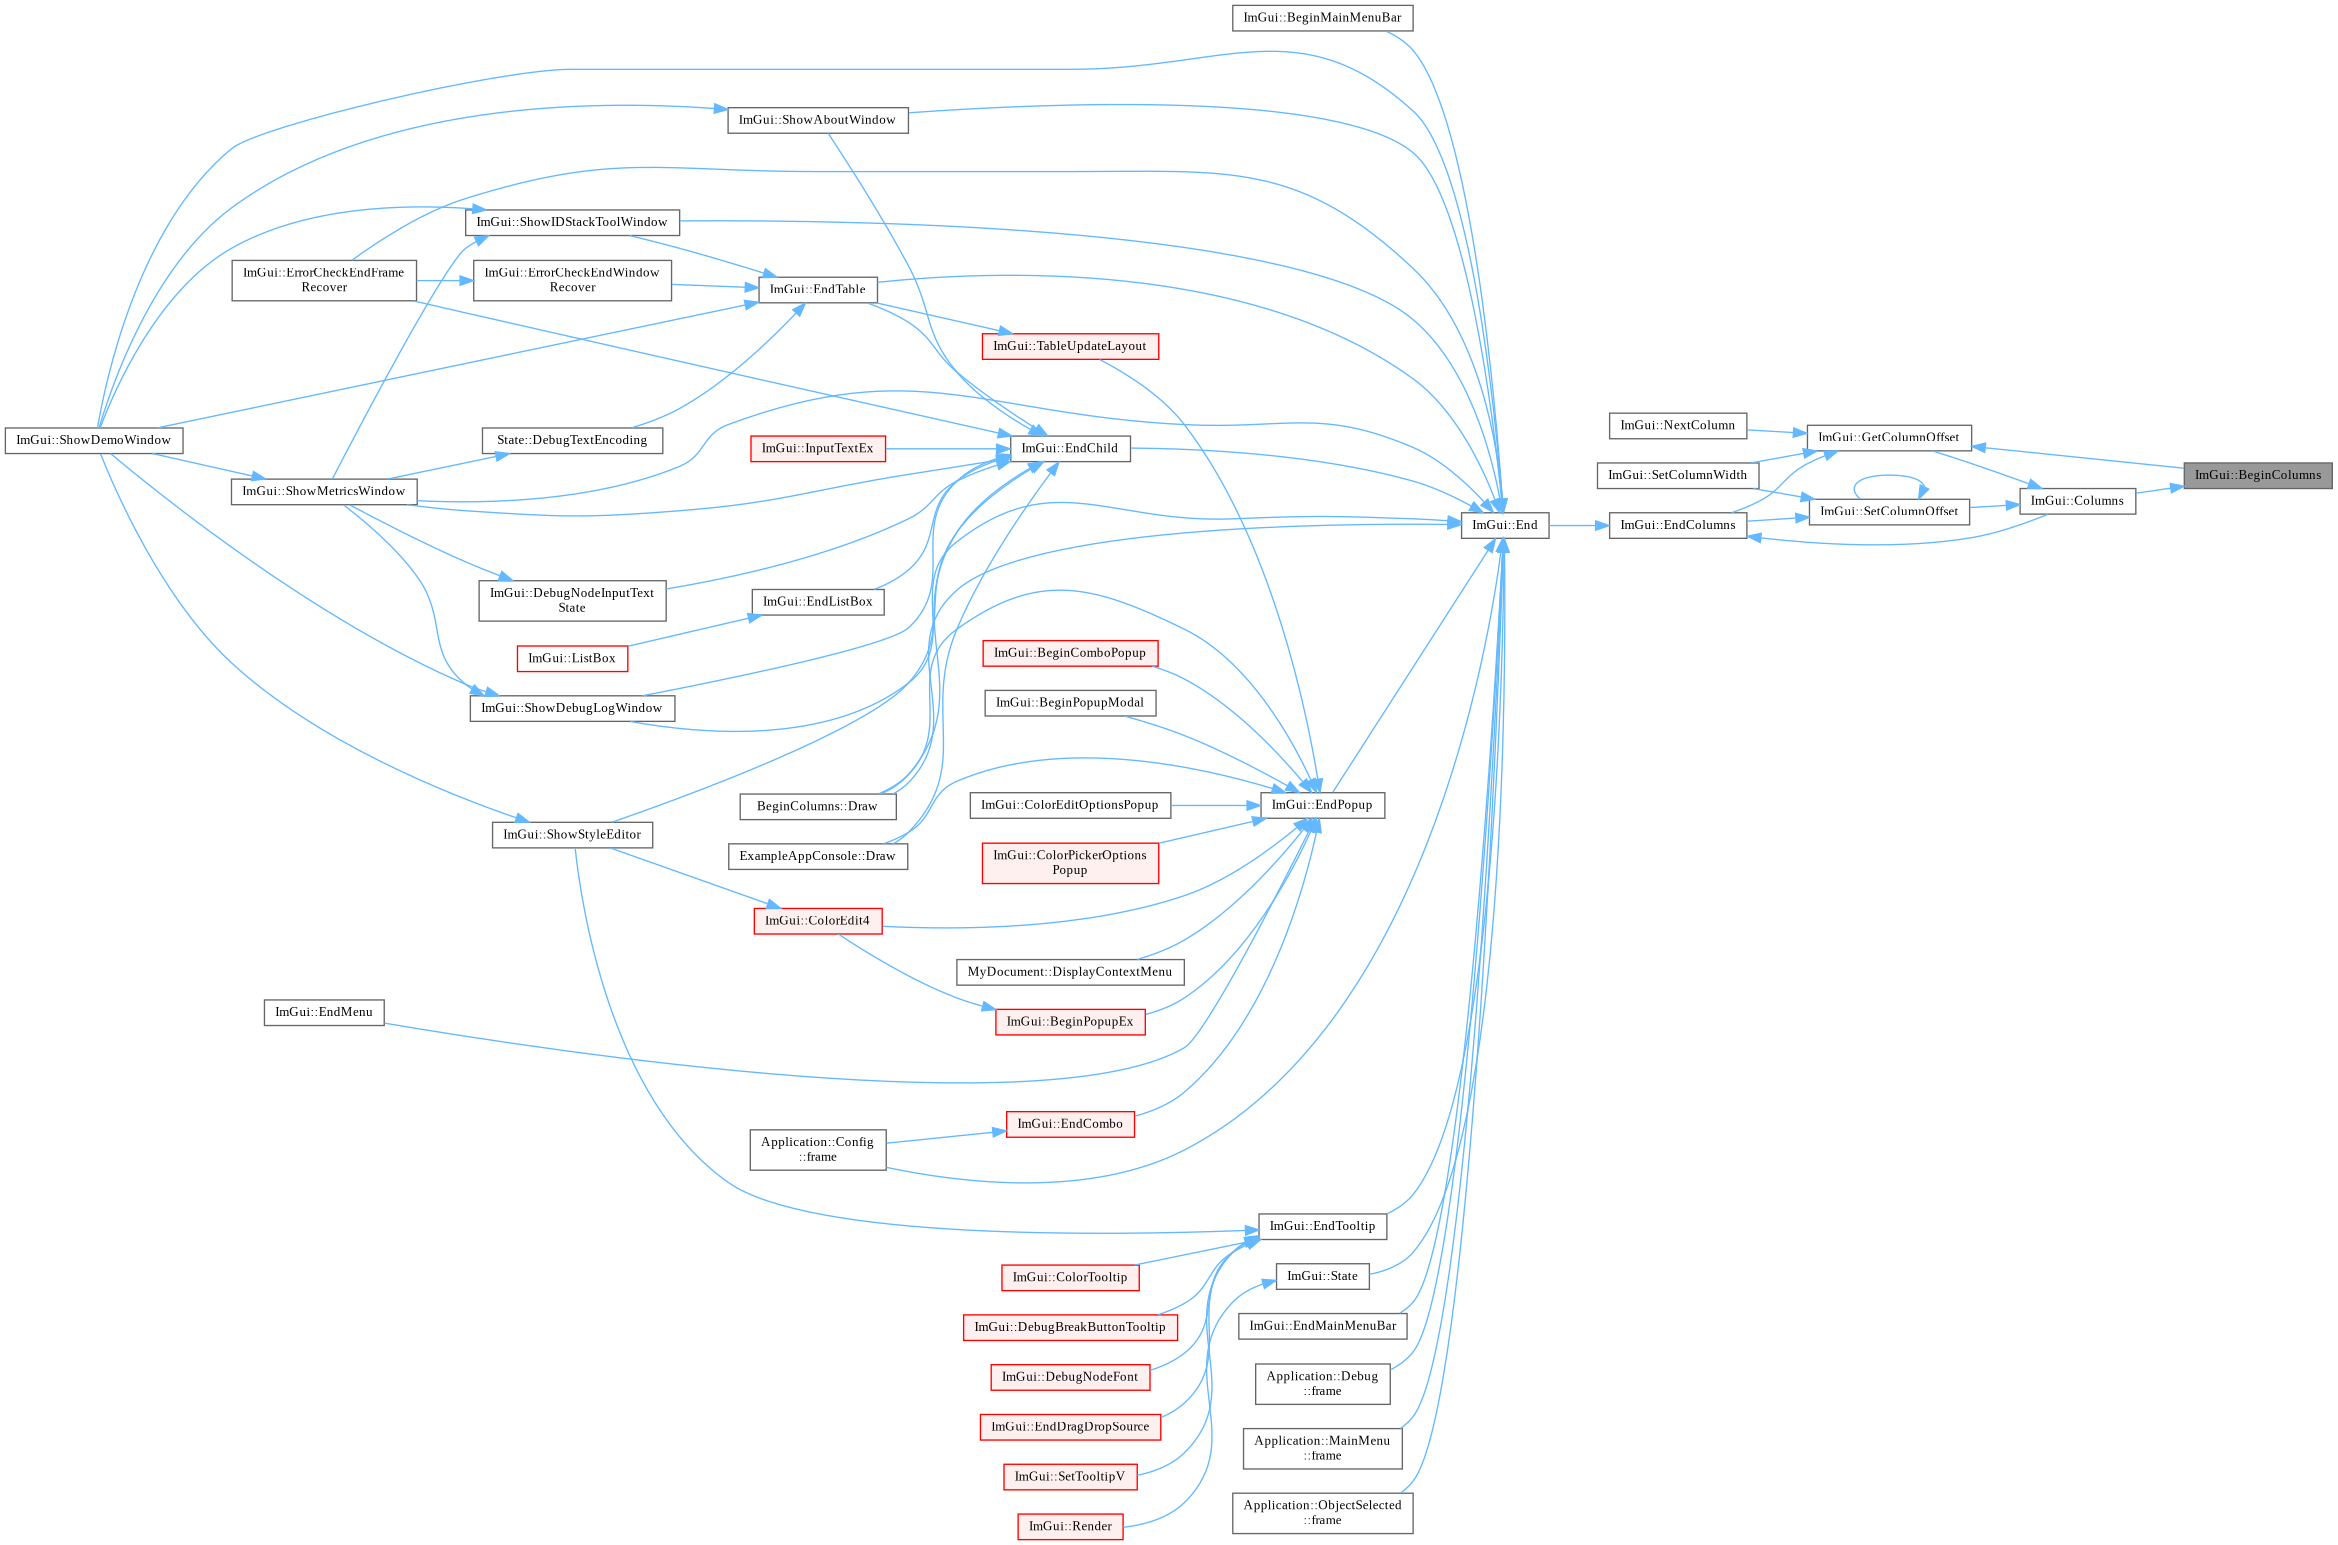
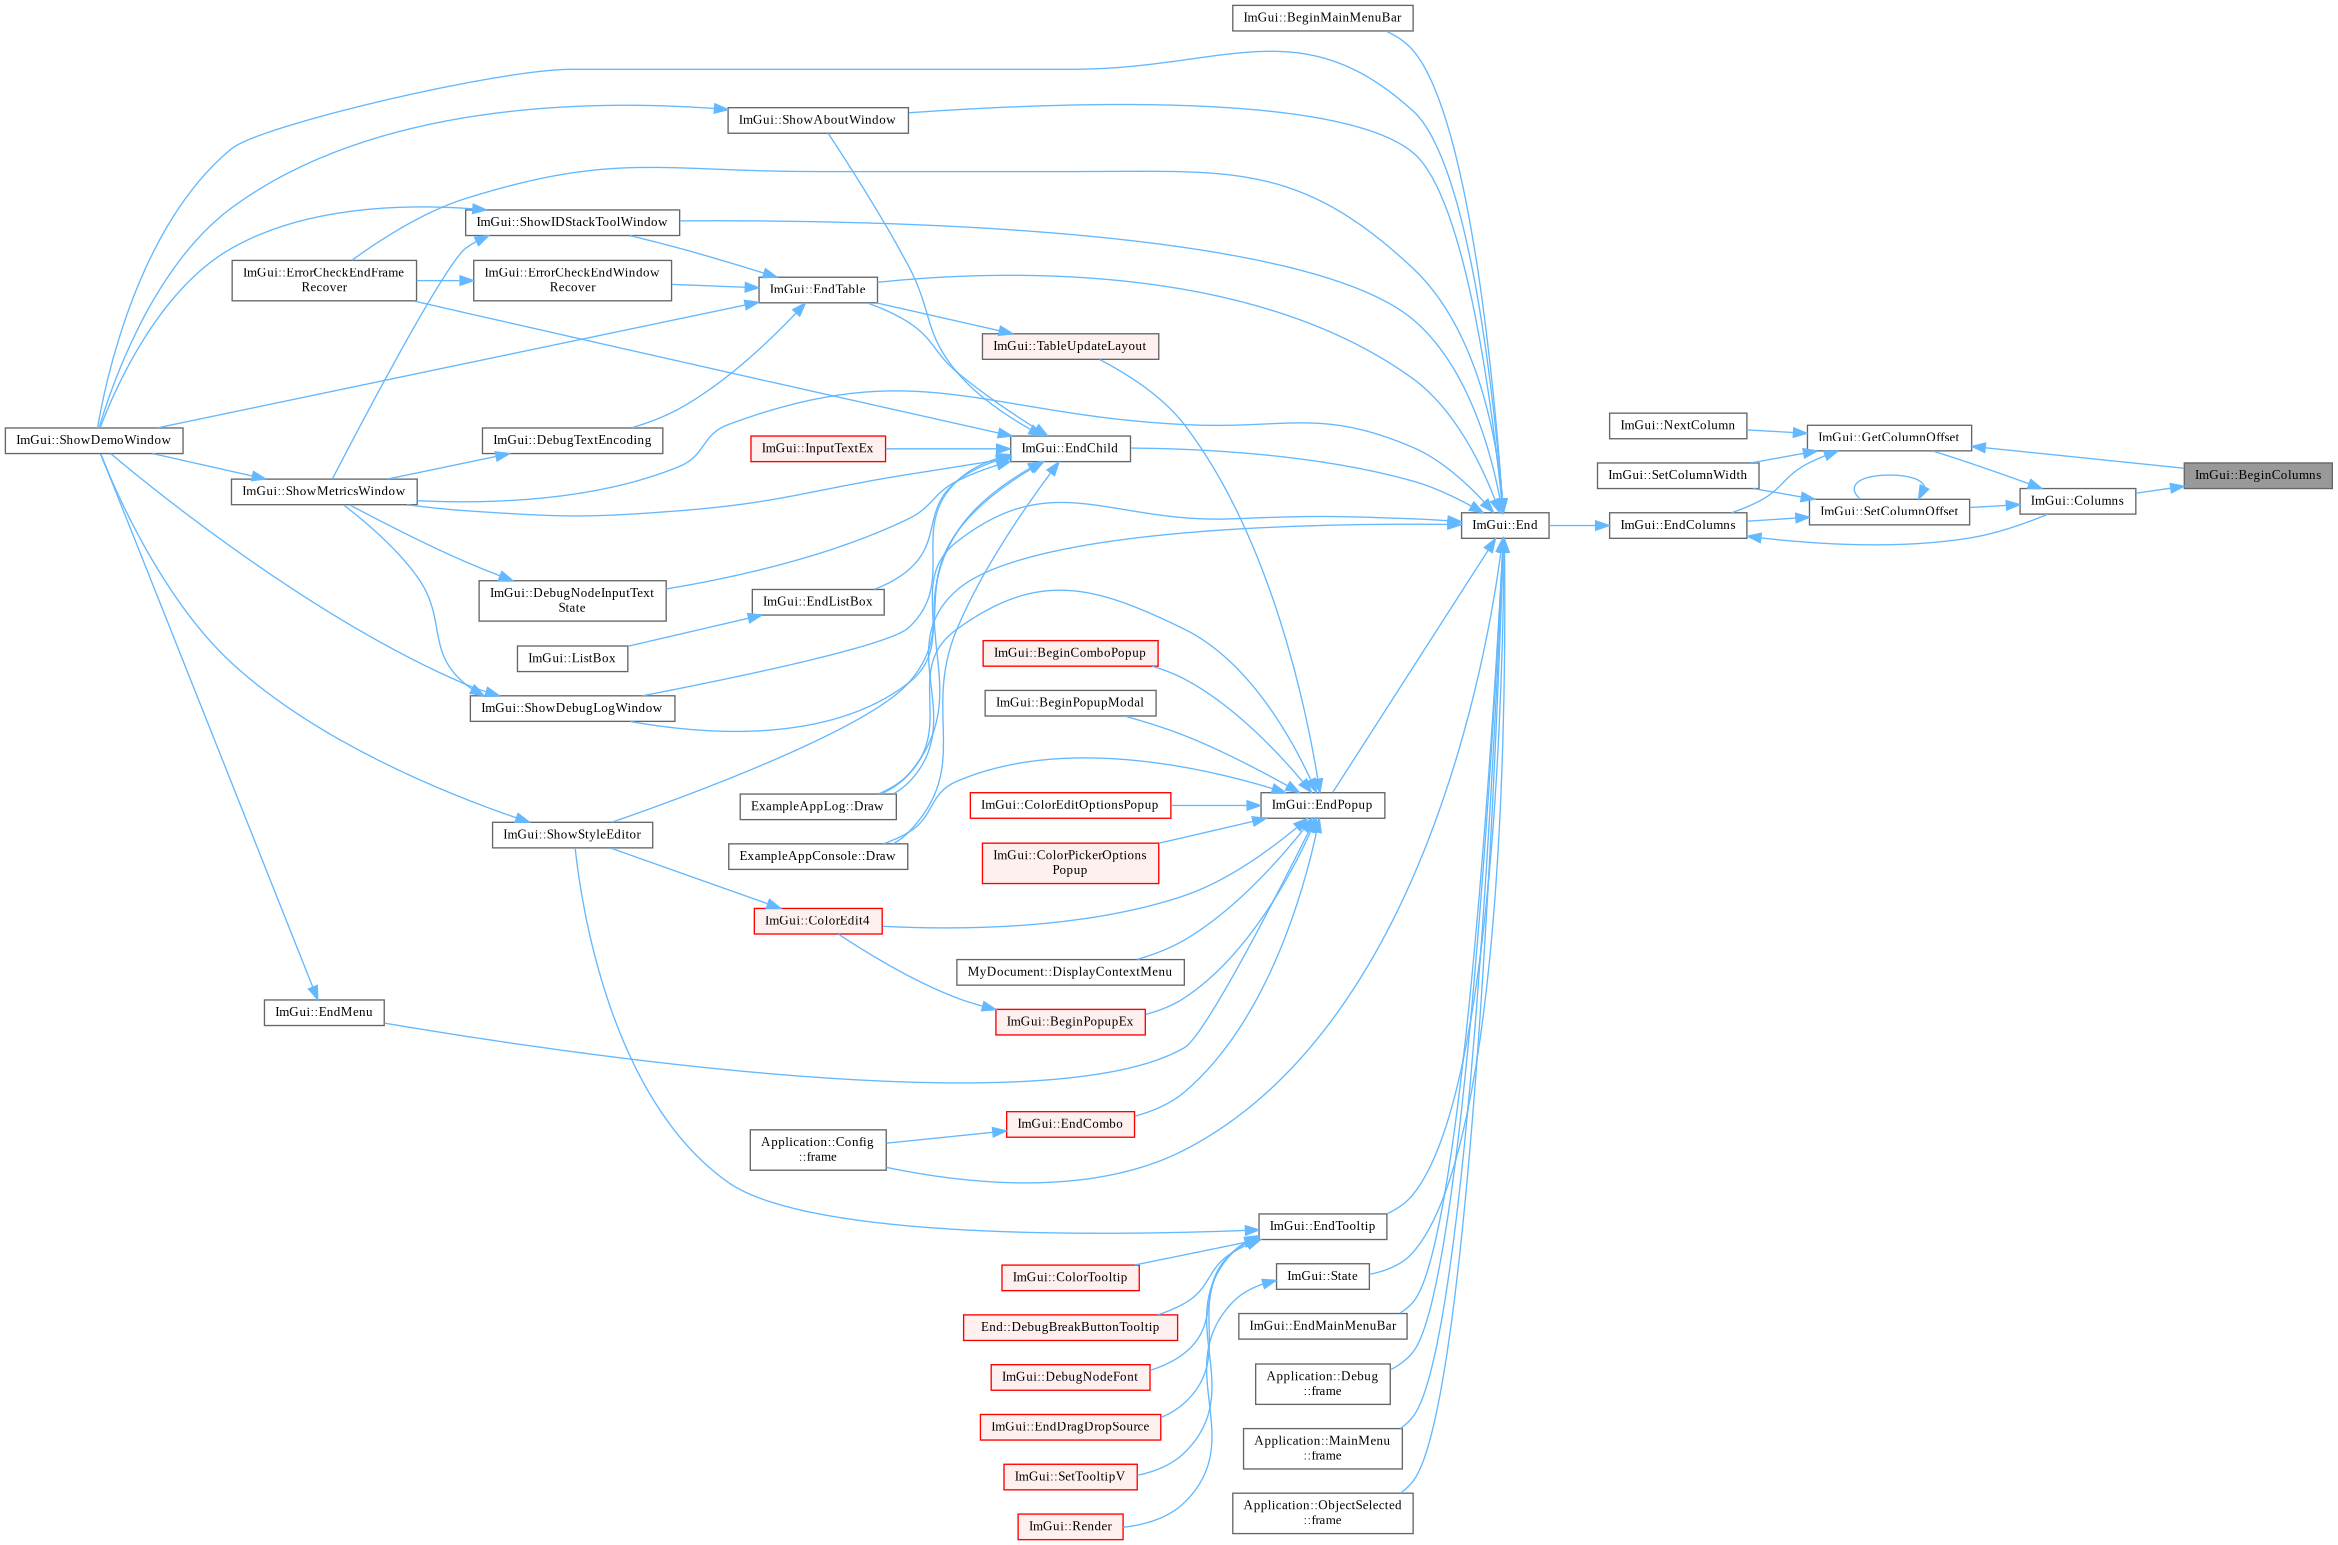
node "ImGui::TableUpdateLayout": color red -> grey40
node "State::DebugTextEncoding": label "State::DebugTextEncoding" -> "ImGui::DebugTextEncoding"
node "ImGui::ListBox": color red -> grey40
edge "ImGui::ShowDemoWindow" -> "ImGui::EndMenu": added
node "ImGui::ColorEditOptionsPopup": color grey40 -> red
node "BeginColumns::Draw": label "BeginColumns::Draw" -> "ExampleAppLog::Draw"
node "ImGui::DebugBreakButtonTooltip": label "ImGui::DebugBreakButtonTooltip" -> "End::DebugBreakButtonTooltip"
